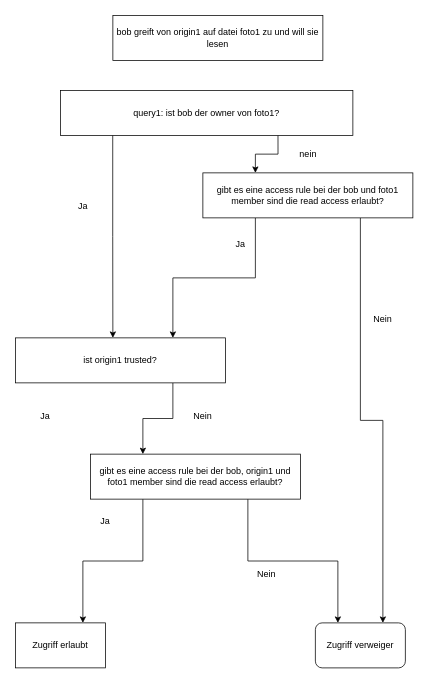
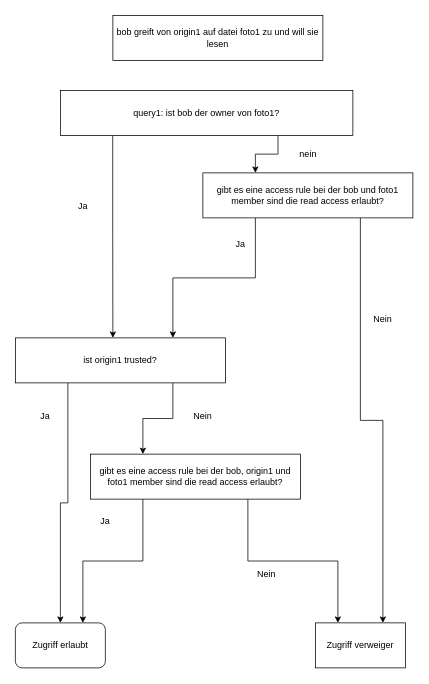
edge "ist origin1 trusted?" -> "Zugriff erlaubt": added
node "Zugriff erlaubt": shape rectangle -> rounded rectangle
node "Zugriff verweiger": shape rounded rectangle -> rectangle
